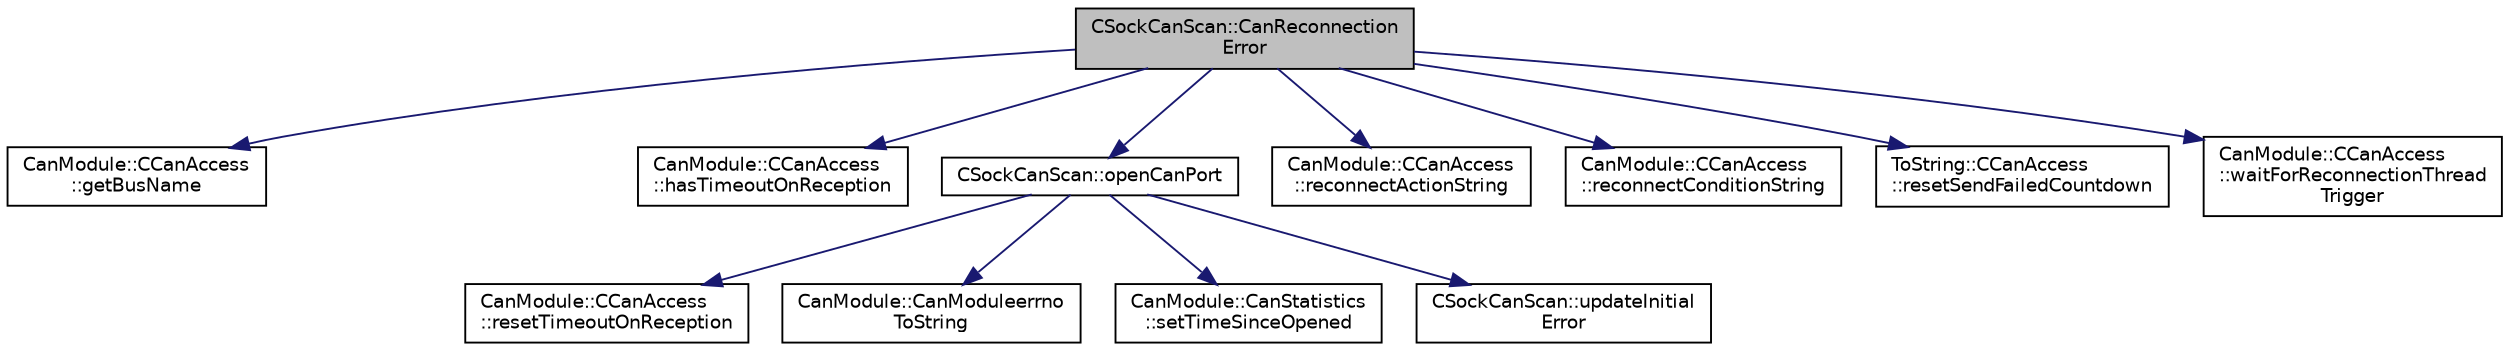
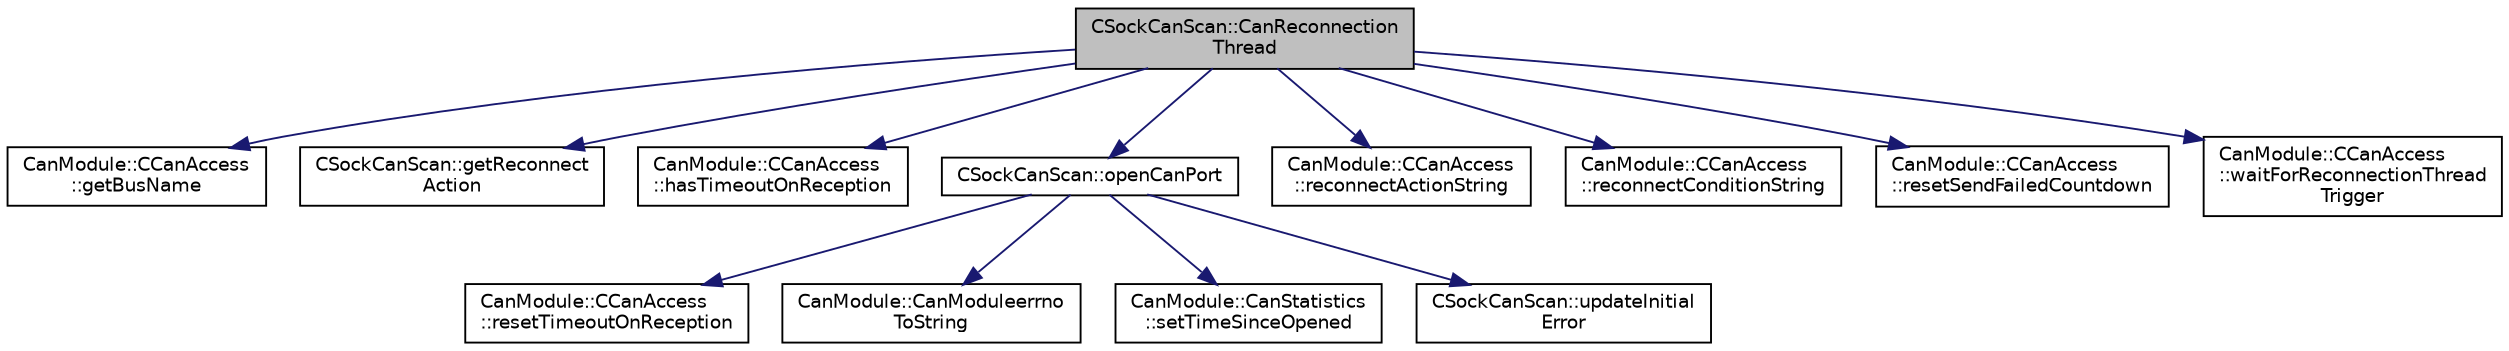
node "CSockCanScan::CanReconnection Error": label "CSockCanScan::CanReconnection Error" -> "CSockCanScan::CanReconnection Thread"
node "CSockCanScan::getReconnect Action": added
node "ToString::CCanAccess ::resetSendFailedCountdown": label "ToString::CCanAccess ::resetSendFailedCountdown" -> "CanModule::CCanAccess ::resetSendFailedCountdown"
